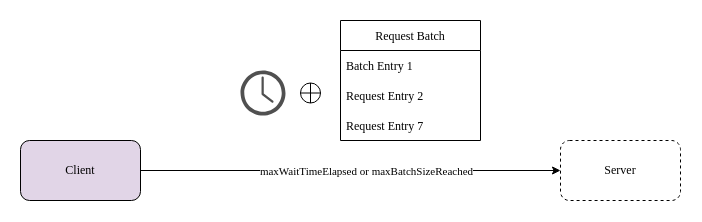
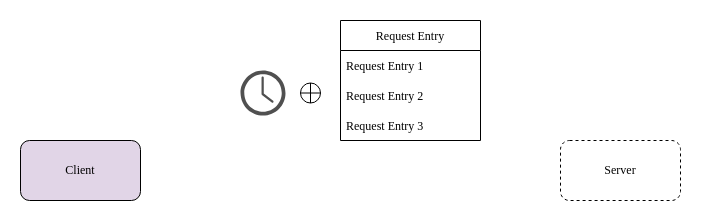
node "Request Batch": label "Request Batch" -> "Request Entry"
node "Batch Entry 1": label "Batch Entry 1" -> "Request Entry 1"
node "Request Entry 7": label "Request Entry 7" -> "Request Entry 3"
edge "Client" -> "Server": removed, label "maxWaitTimeElapsed or maxBatchSizeReached"
